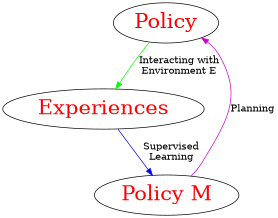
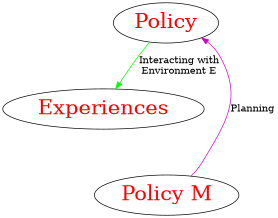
edge "Experiences" -> "Policy M": removed, label "Supervised Learning"
